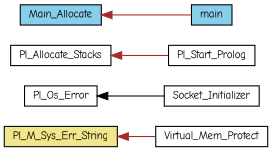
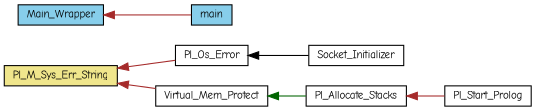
node "Main_Allocate": label "Main_Allocate" -> "Main_Wrapper"
edge "Pl_Os_Error" -> "Pl_M_Sys_Err_String": added
edge "Pl_Allocate_Stacks" -> "Virtual_Mem_Protect": added
